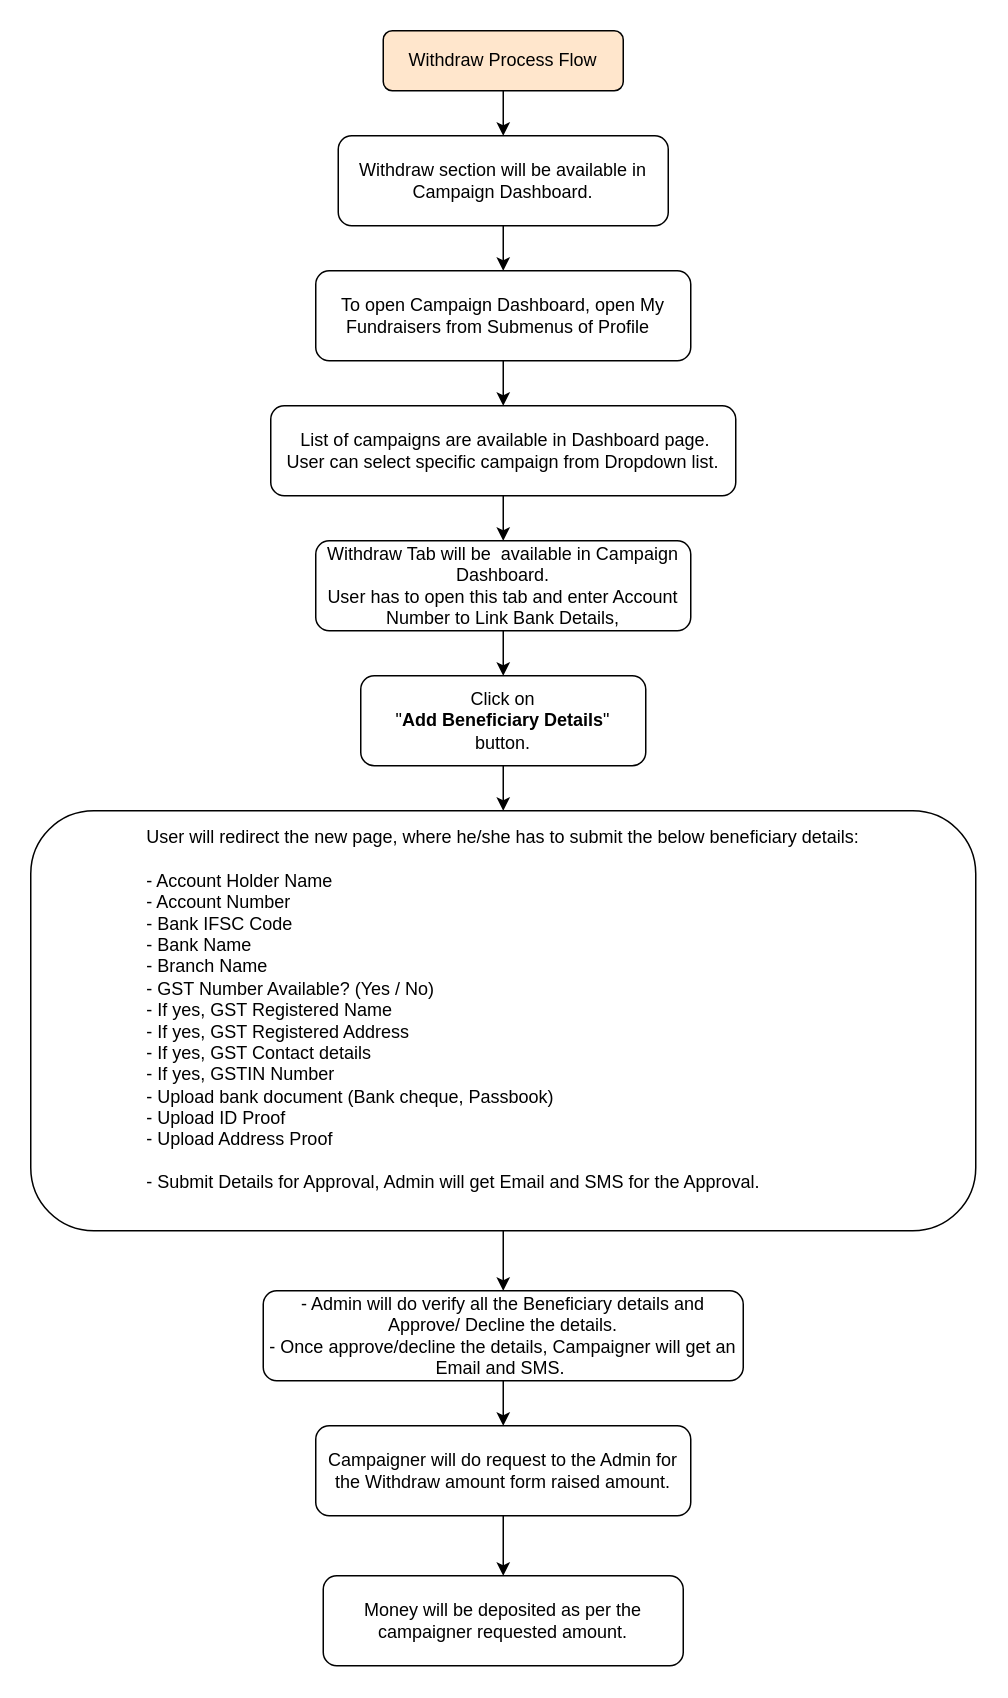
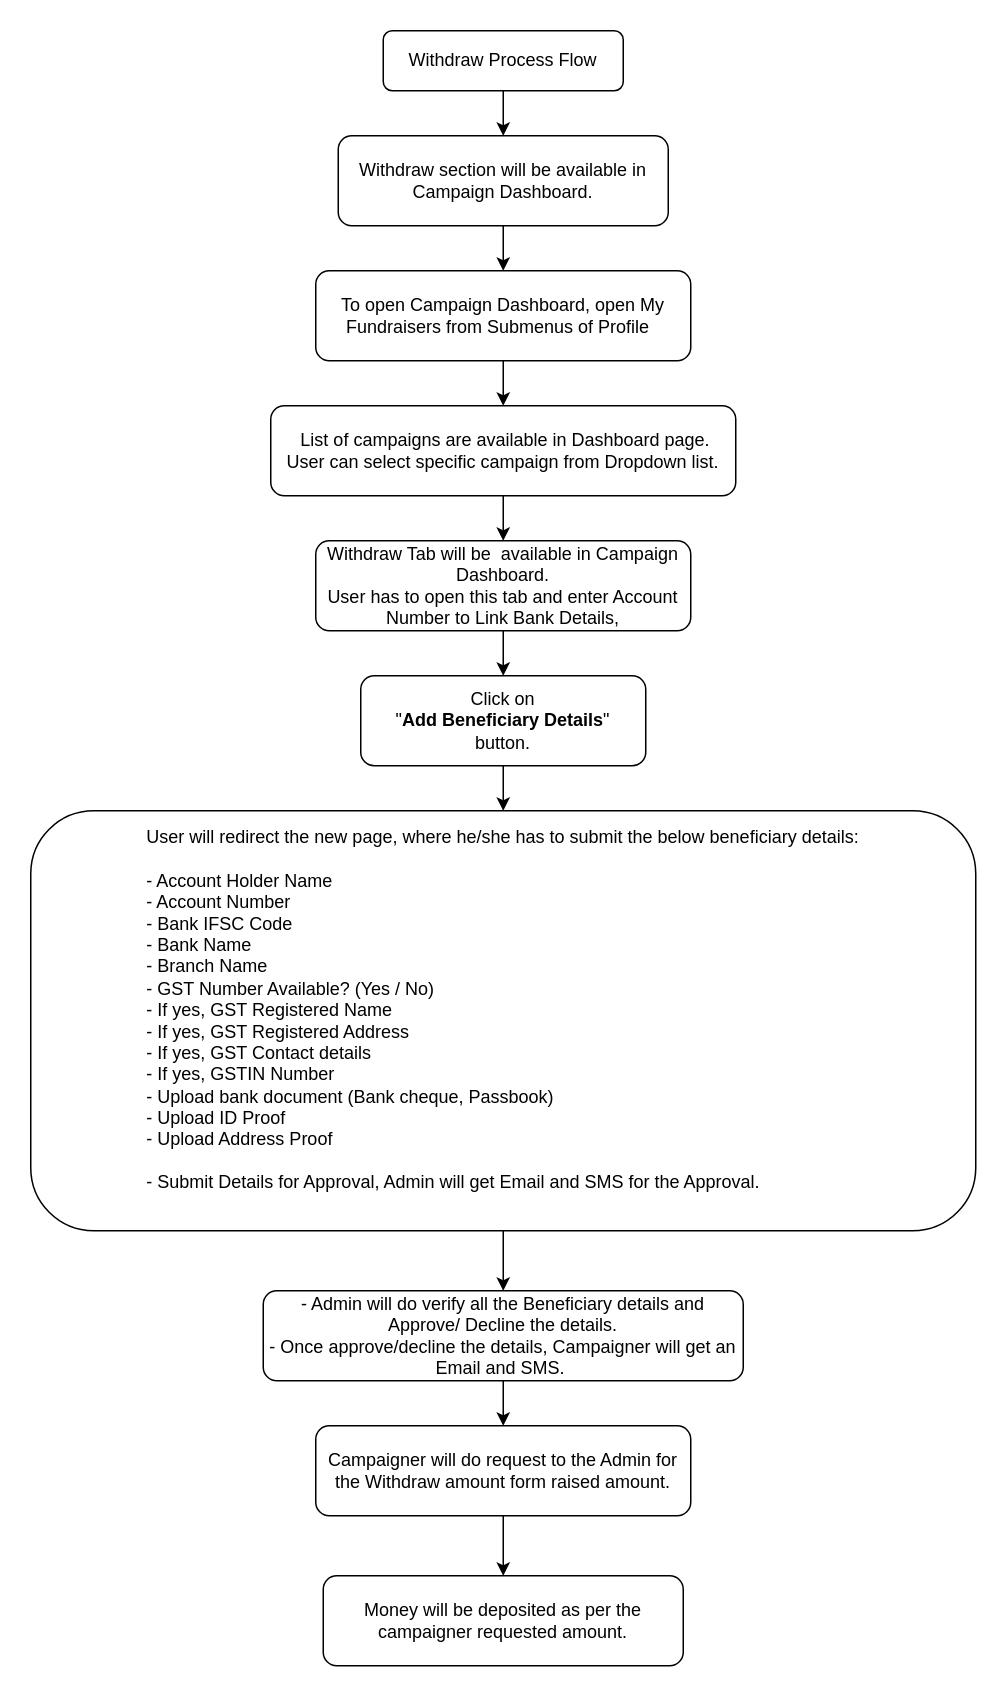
node "Withdraw Process Flow": fillcolor #ffe6cc -> #ffffff
